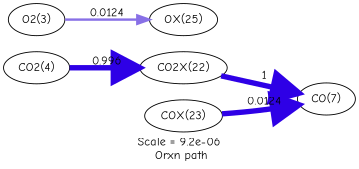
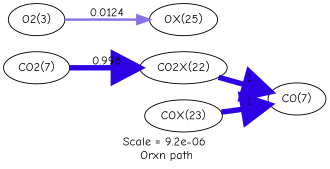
node "CO2(4)": label "CO2(4)" -> "CO2(7)"
edge "COX(23)" -> "CO(7)": label " 0.0124" -> " 1"
